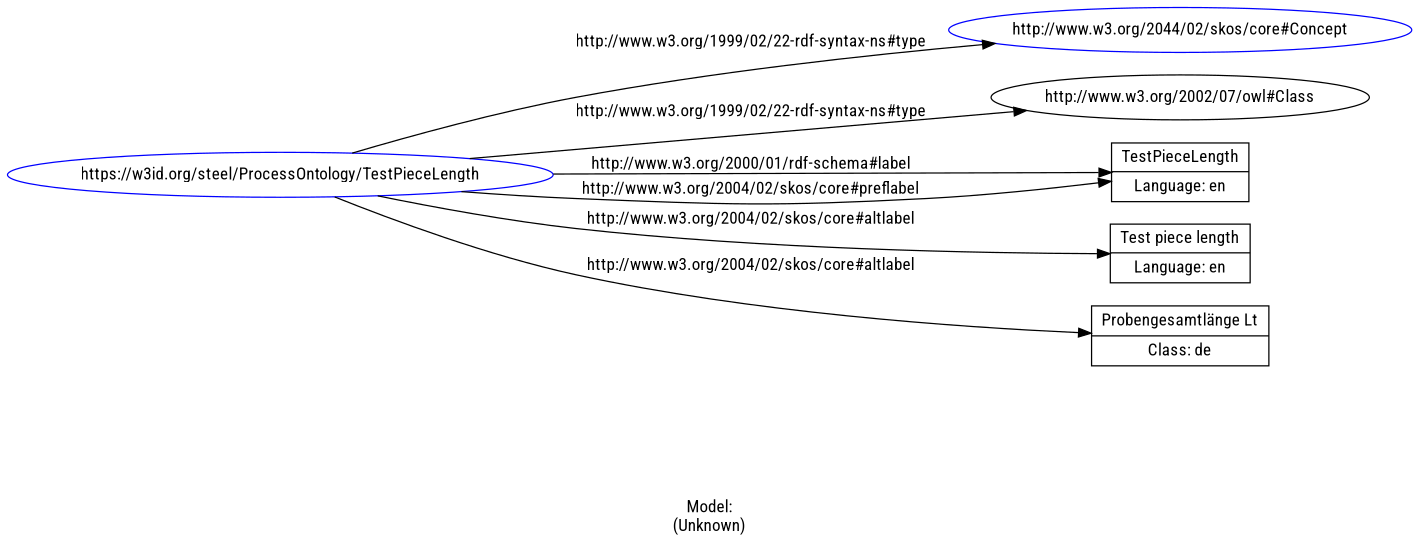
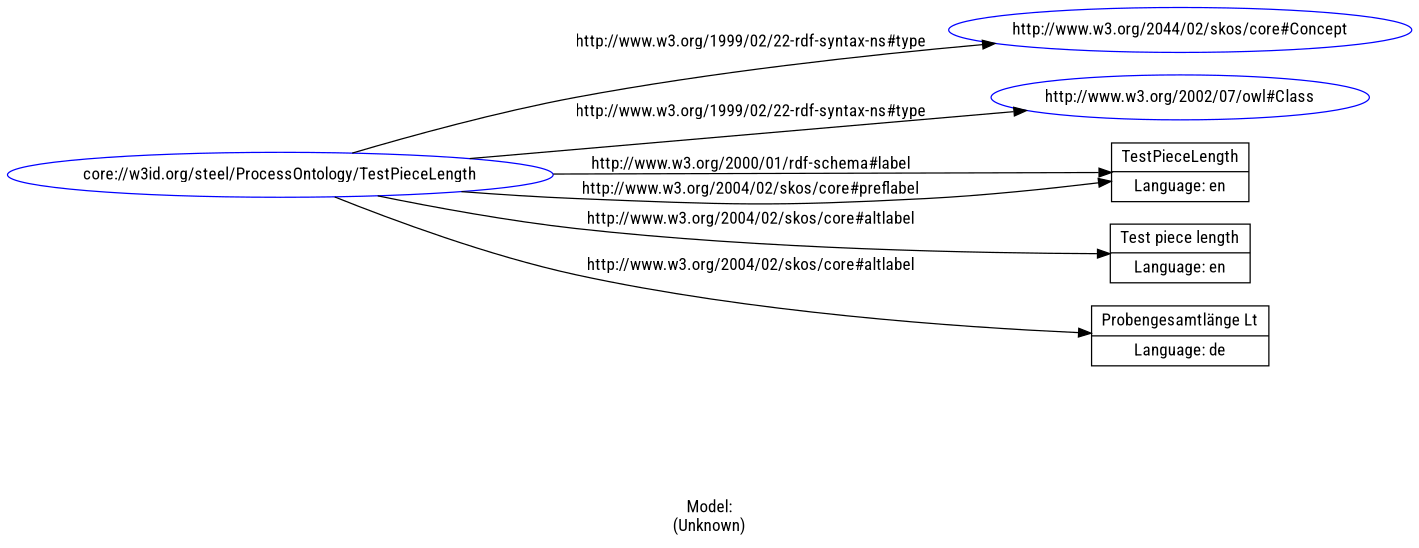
node "http://www.w3.org/2002/07/owl#Class": color black -> blue
node "https://w3id.org/steel/ProcessOntology/TestPieceLength": label "https://w3id.org/steel/ProcessOntology/TestPieceLength" -> "core://w3id.org/steel/ProcessOntology/TestPieceLength"
node "Probengesamtlänge Lt": text "Class: de" -> "Language: de"
